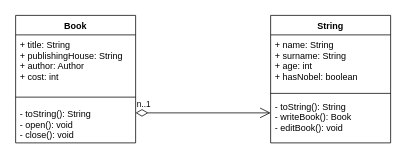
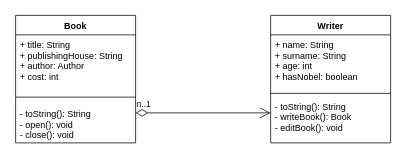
node "String": label "String" -> "Writer"
